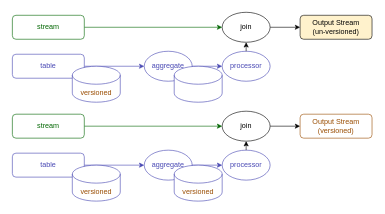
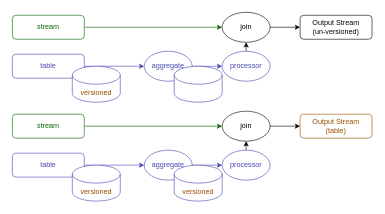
node "Output Stream (un-versioned)": fillcolor #fff2cc -> #ffffff
node "Output Stream (versioned)": label "Output Stream (versioned)" -> "Output Stream (table)"
